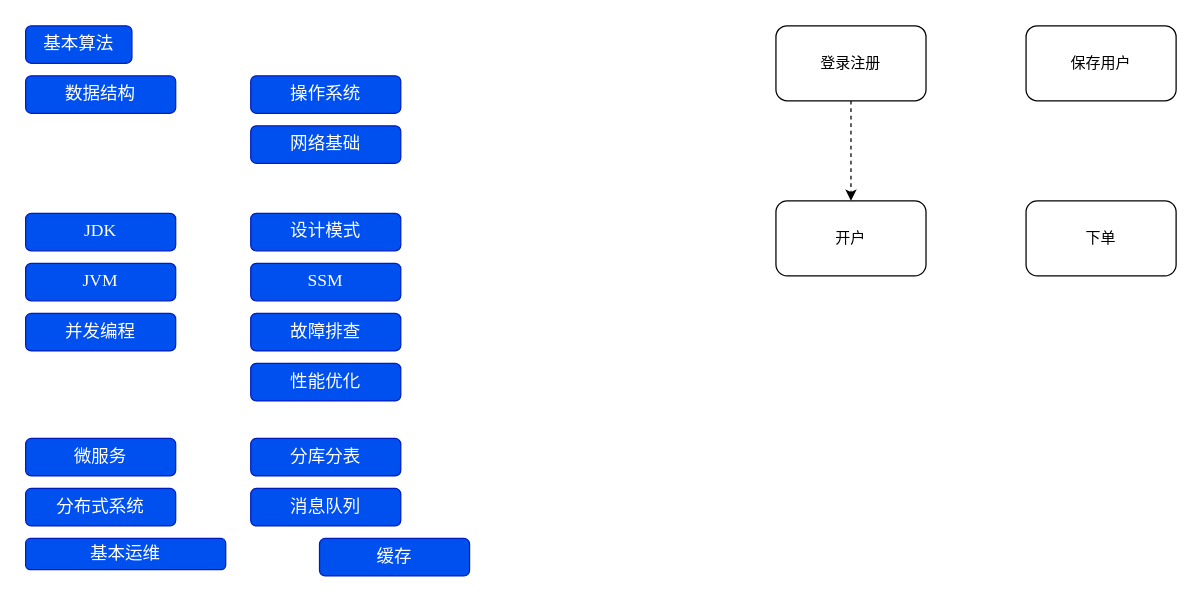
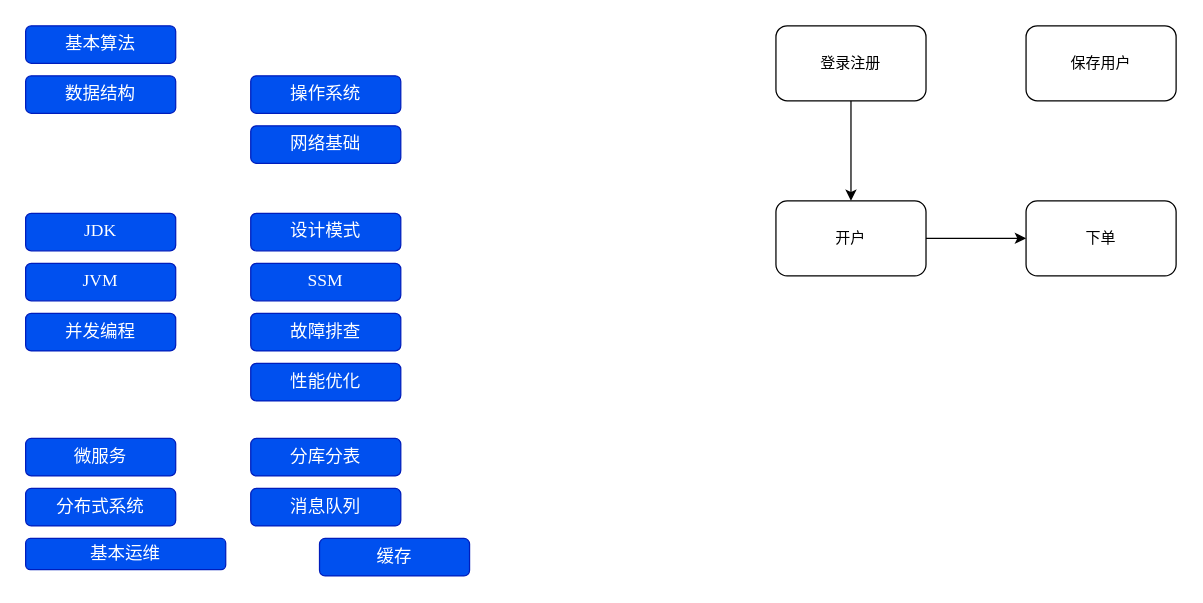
node "基本算法": size 106x38 -> 150x38
edge "登录注册" -> "开户": style dashed -> solid
edge "开户" -> "下单": added
